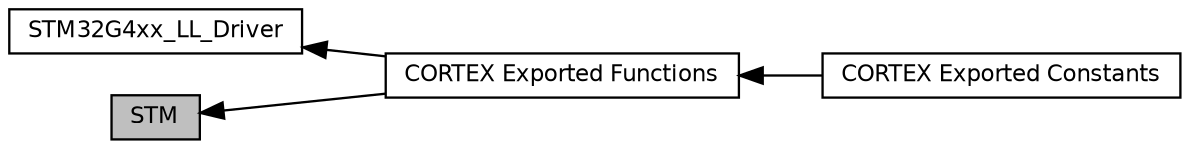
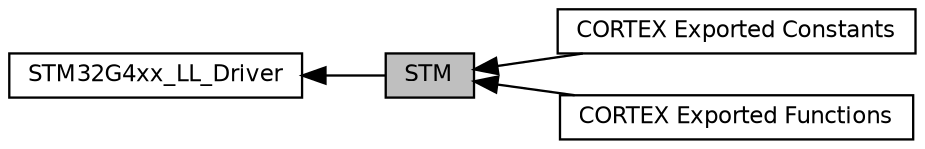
edge "CORTEX Exported Functions" -> "STM32G4xx_LL_Driver": now "STM" -> "STM32G4xx_LL_Driver"
edge "CORTEX Exported Constants" -> "CORTEX Exported Functions": now "CORTEX Exported Constants" -> "STM"
